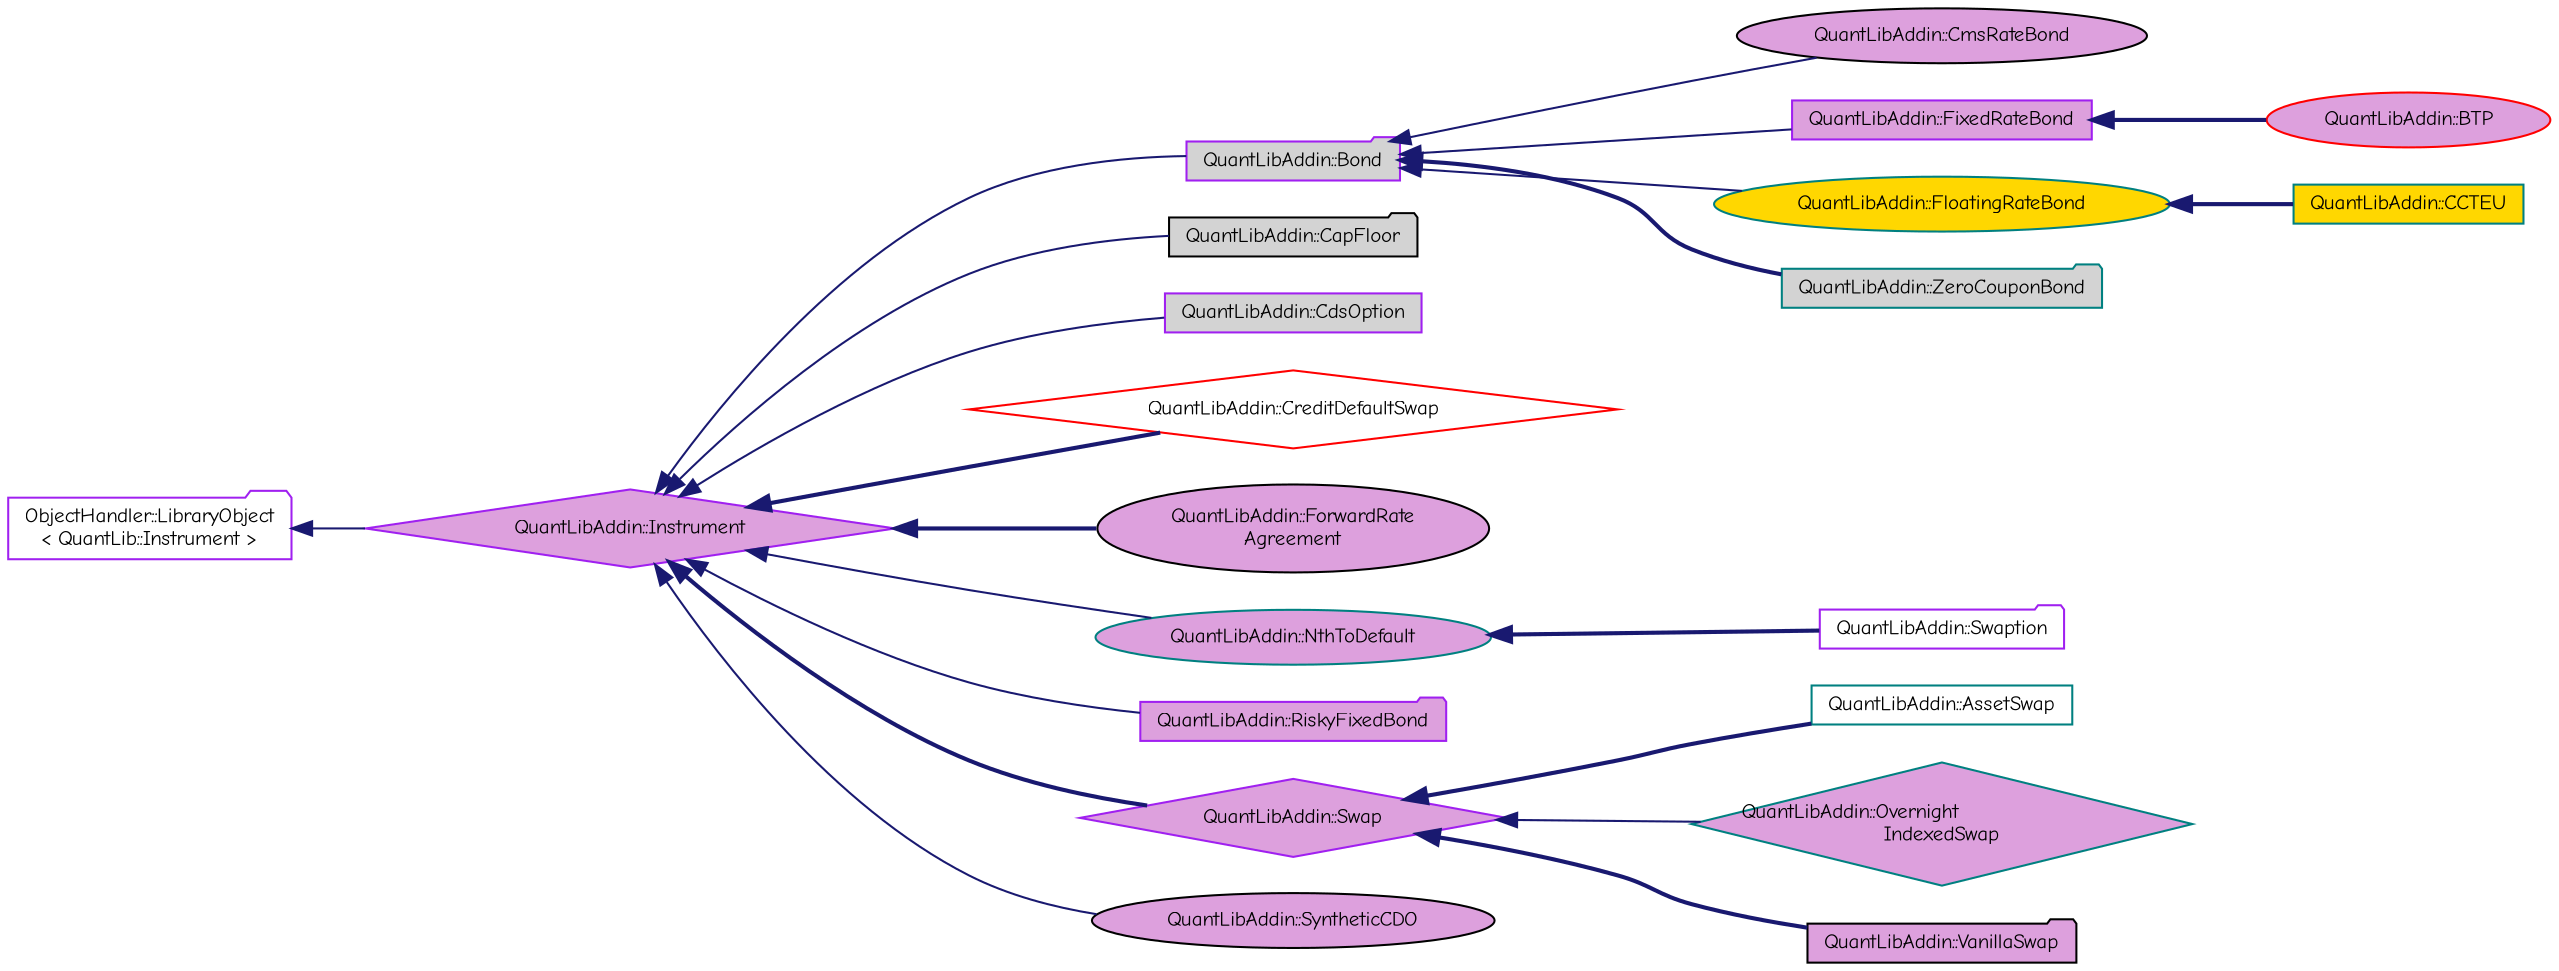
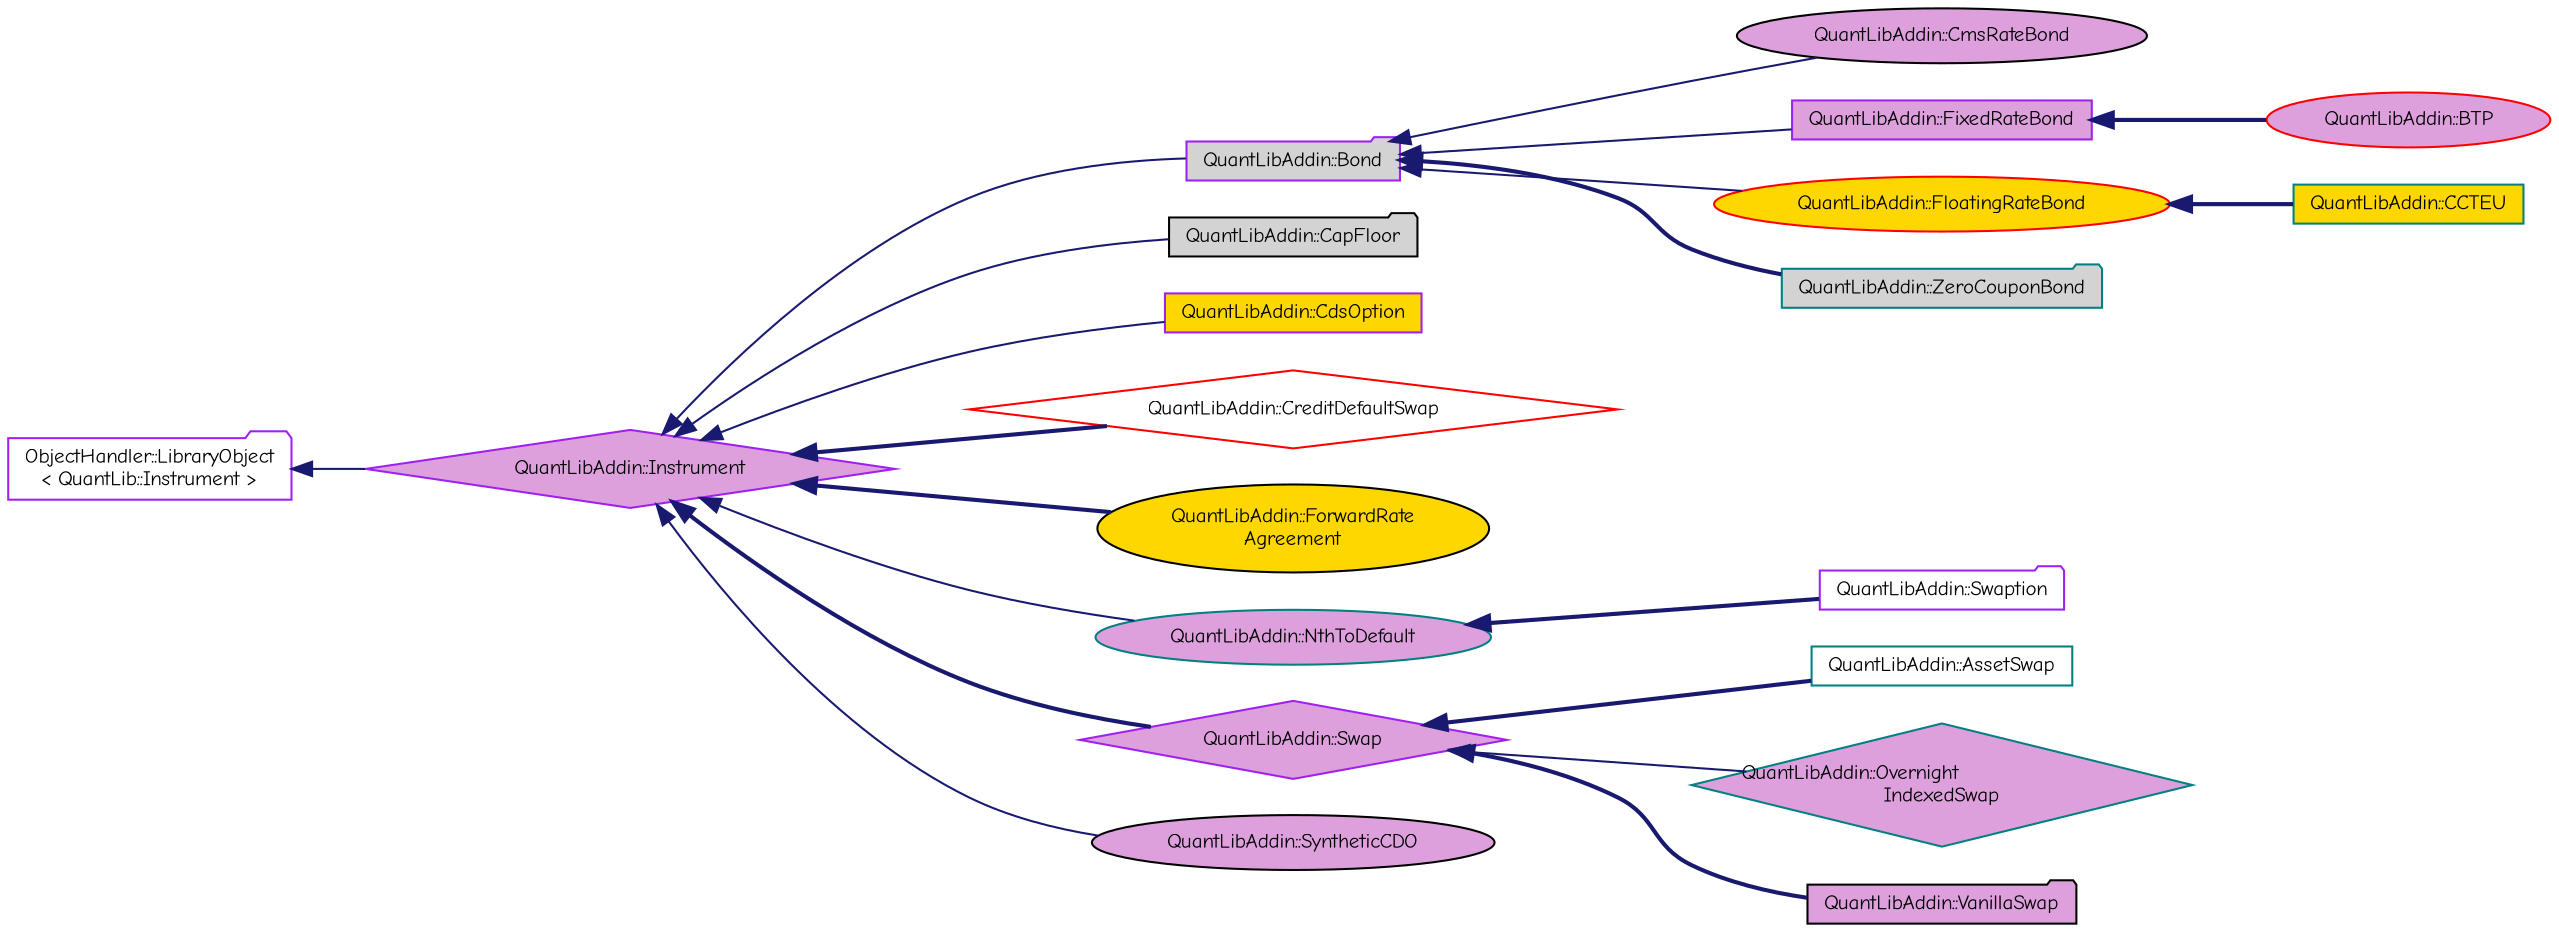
node "QuantLibAddin::FloatingRateBond": color teal -> red
node "QuantLibAddin::CdsOption": fillcolor lightgrey -> gold
node "QuantLibAddin::ForwardRate Agreement": fillcolor plum -> gold
node "QuantLibAddin::RiskyFixedBond": removed
